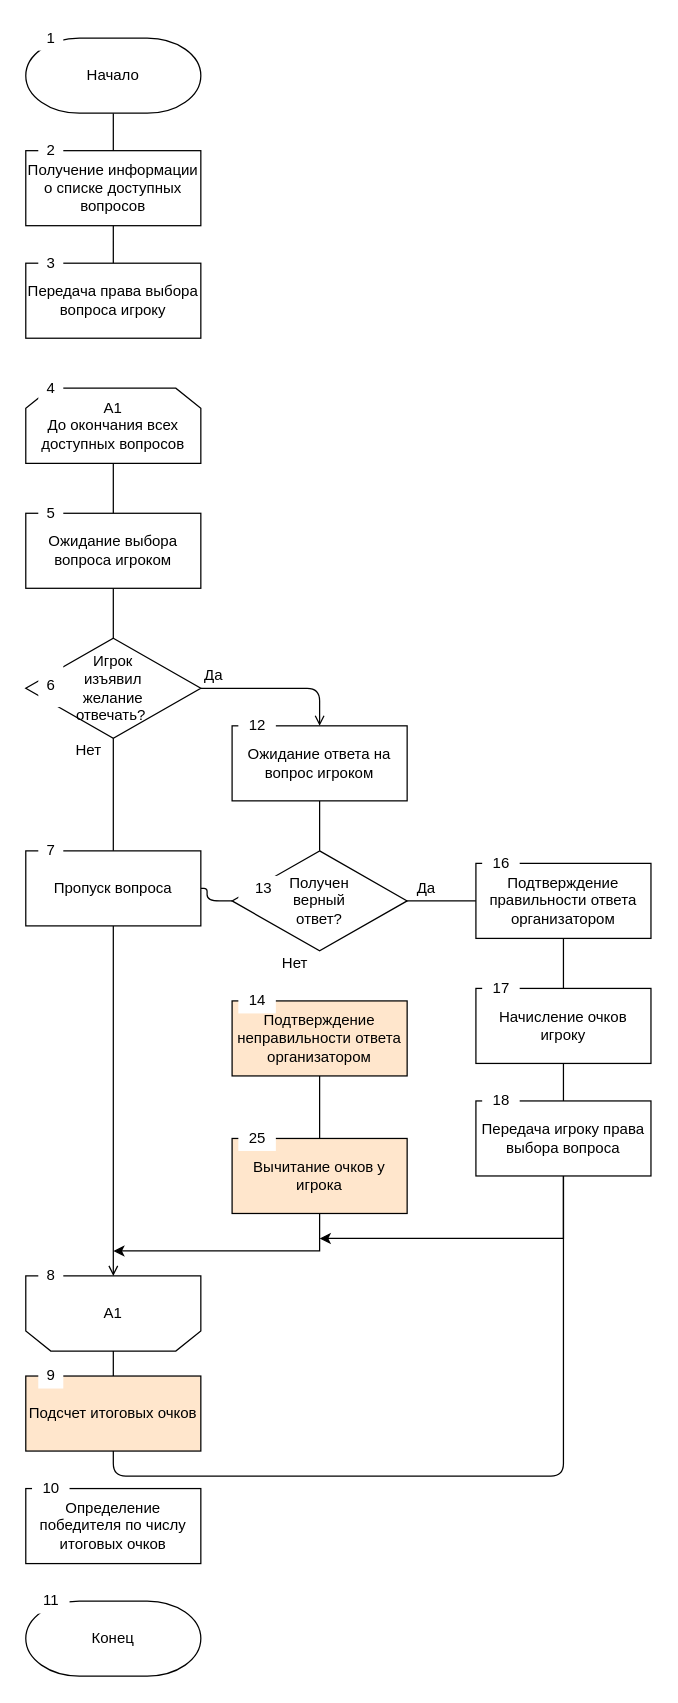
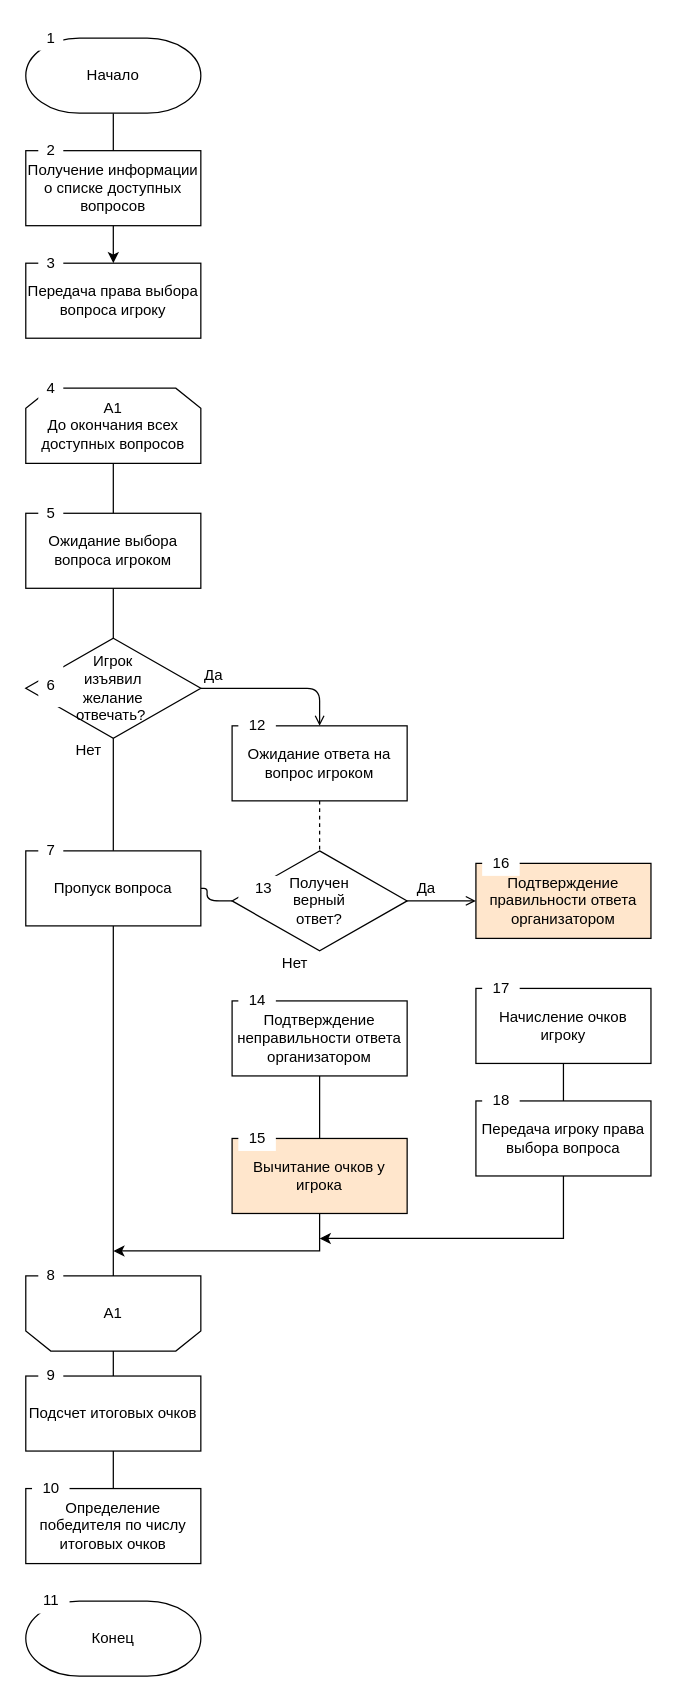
edge "Получение информации о списке доступных вопросов" -- "Передача права выбора вопроса игроку": arrowhead none -> classic
edge "Ожидание ответа на вопрос игроком" -- "Получен верный ответ?": style solid -> dashed
edge "Получен верный ответ?" -- "Подтверждение правильности ответа организатором": arrowhead none -> open
node "Подтверждение правильности ответа организатором": fillcolor #ffffff -> #ffe6cc
edge "Подтверждение правильности ответа организатором" -- "Начисление очков игроку": removed
node "Подтверждение неправильности ответа организатором": fillcolor #ffe6cc -> #ffffff
node "25": label "25" -> "15"
edge "Пропуск вопроса" -> "А1": arrowhead open -> none
node "Подсчет итоговых очков": fillcolor #ffe6cc -> #ffffff
edge "Передача игроку права выбора вопроса" -- "Подсчет итоговых очков": now "Определение победителя по числу итоговых очков" -- "Подсчет итоговых очков"
